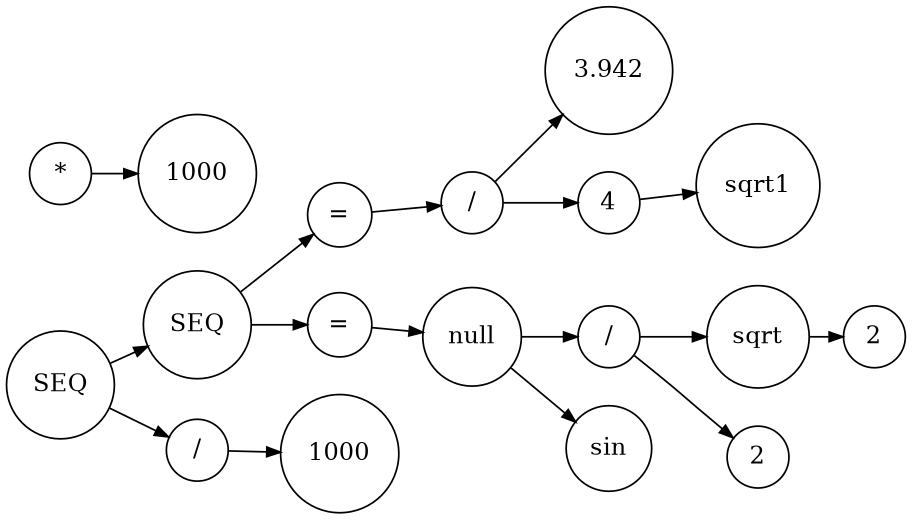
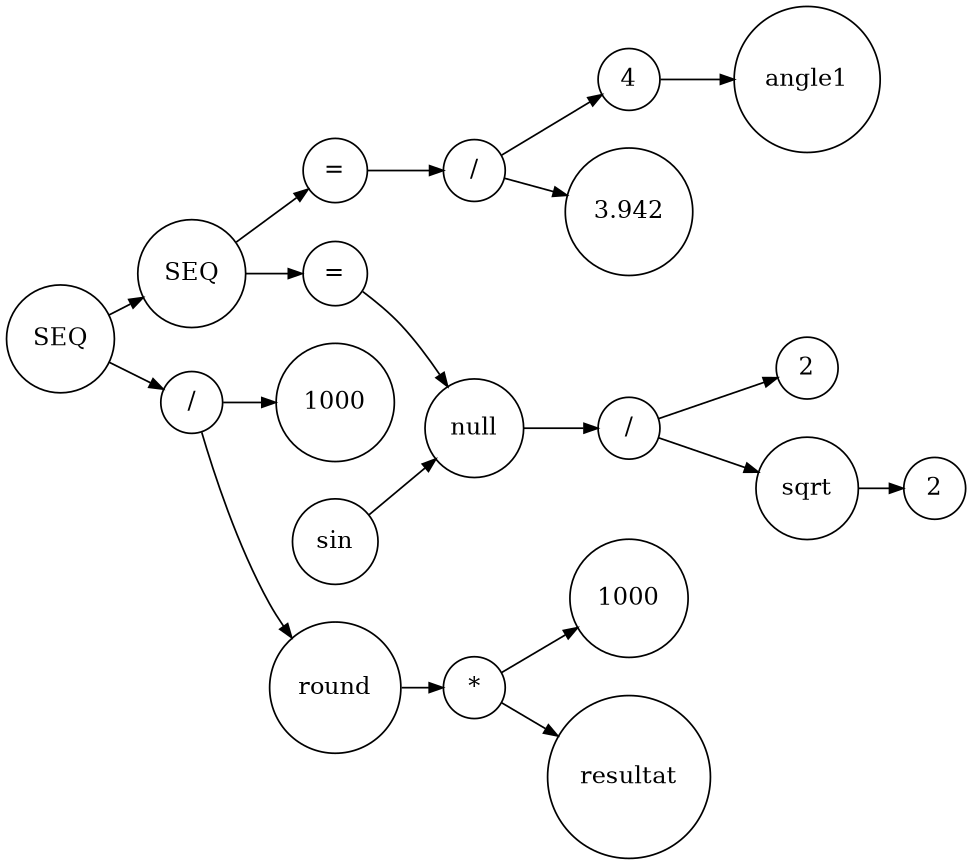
node "sqrt1": label "sqrt1" -> "angle1"
edge "null" -> "sin": reversed
node "round": added
node "resultat": added
